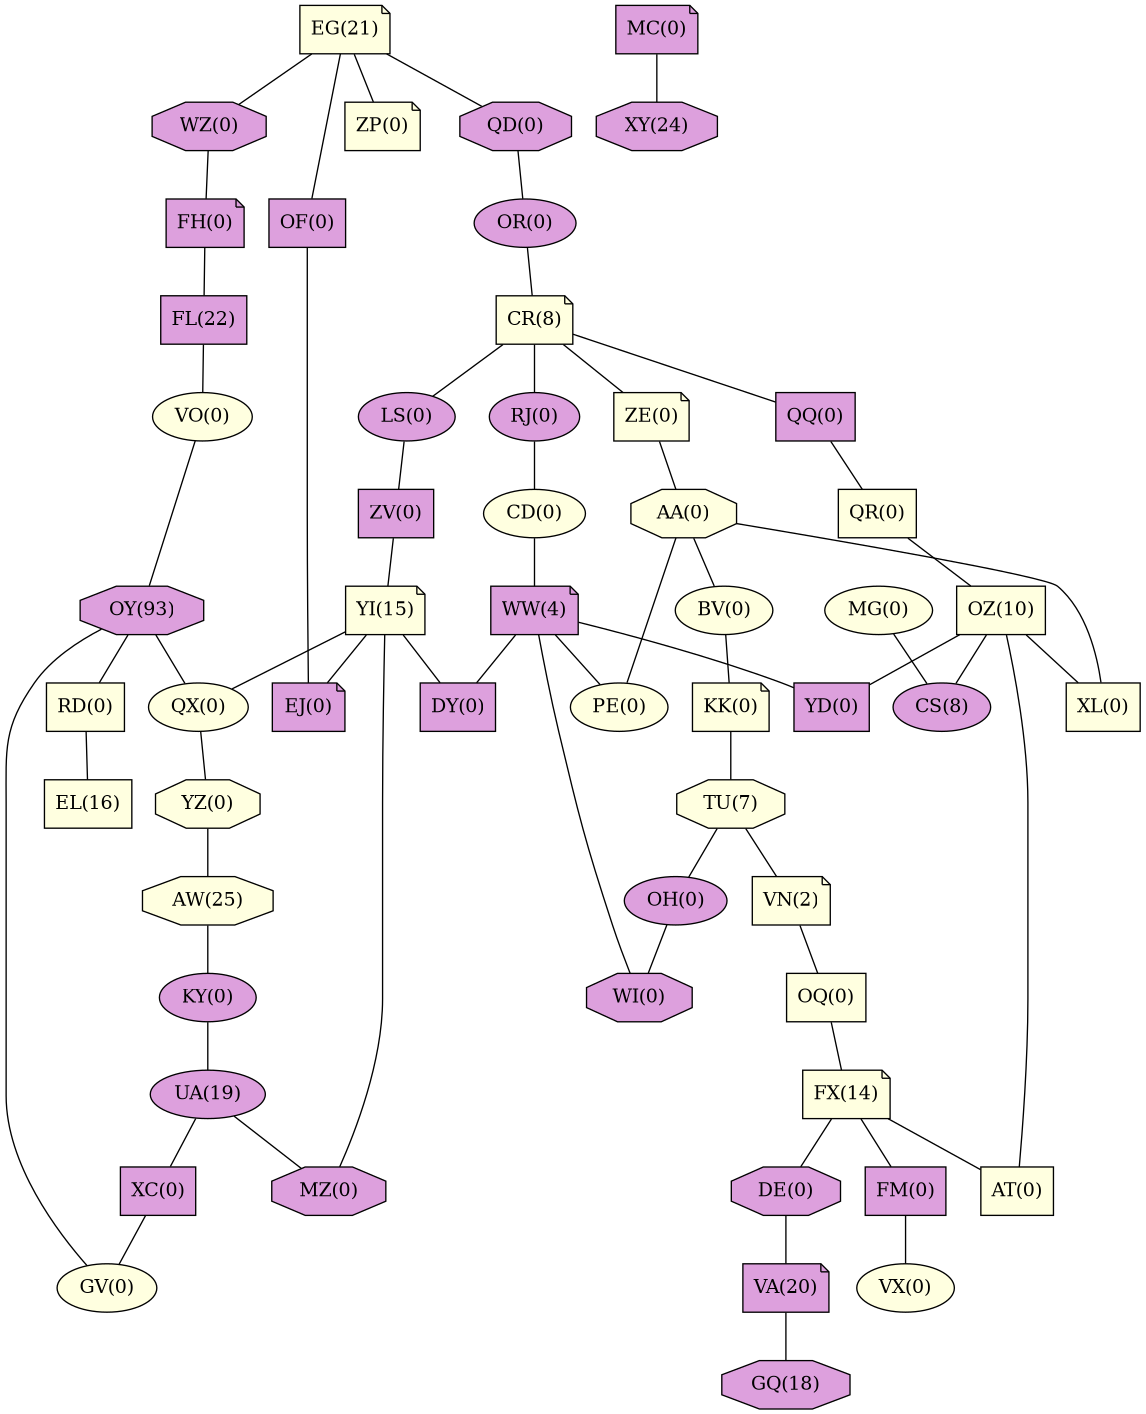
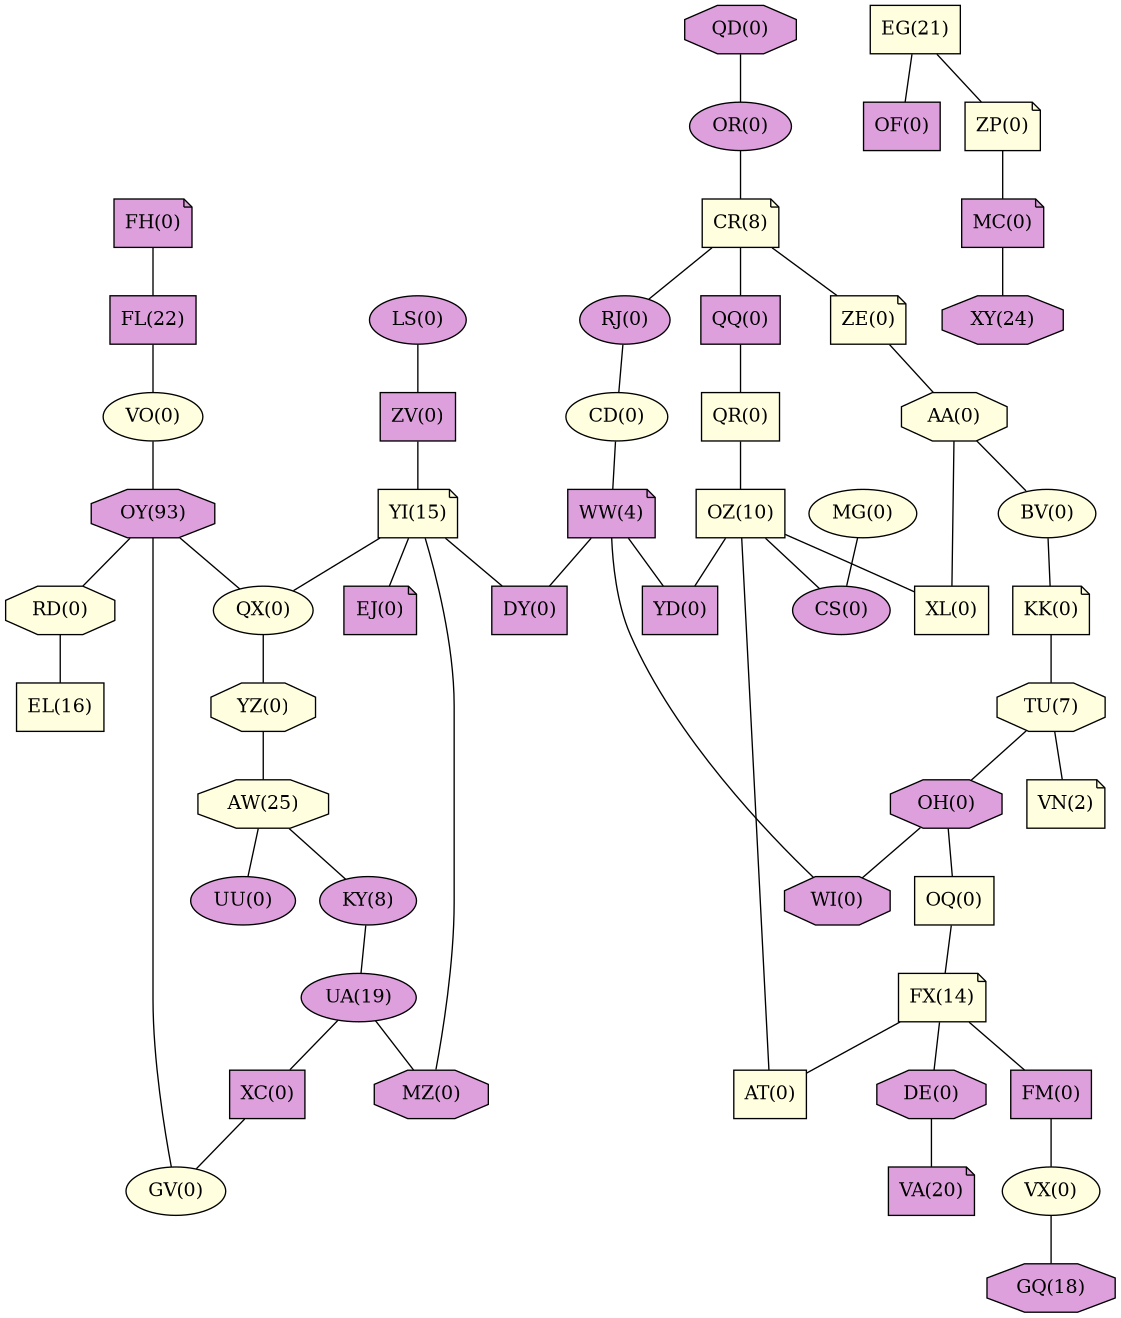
node "EG(21)": shape note -> box
edge "EG(21)" -- "QD(0)": removed
node "WZ(0)": removed
edge "ZP(0)" -- "MC(0)": added
edge "CR(8)" -- "LS(0)": removed
edge "OF(0)" -- "EJ(0)": removed
node "RD(0)": shape box -> octagon
node "PE(0)": removed
node "CS(8)": label "CS(8)" -> "CS(0)"
node "UU(0)": added
node "OH(0)": shape ellipse -> octagon
edge "VN(2)" -- "OQ(0)": now "OH(0)" -- "OQ(0)"
node "KY(0)": label "KY(0)" -> "KY(8)"
edge "VA(20)" -- "GQ(18)": now "VX(0)" -- "GQ(18)"
